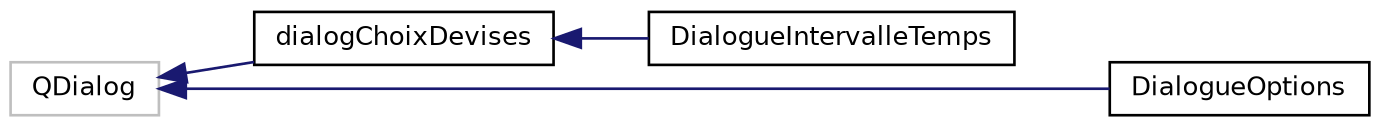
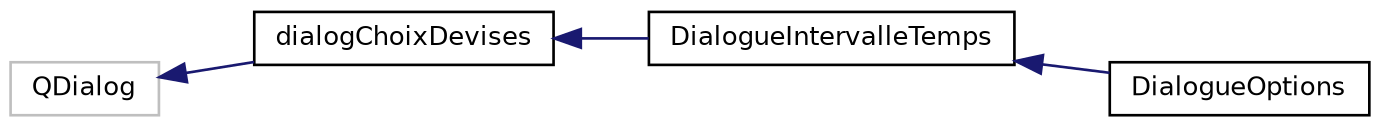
edge "DialogueOptions" -> "QDialog": now "DialogueOptions" -> "DialogueIntervalleTemps"
